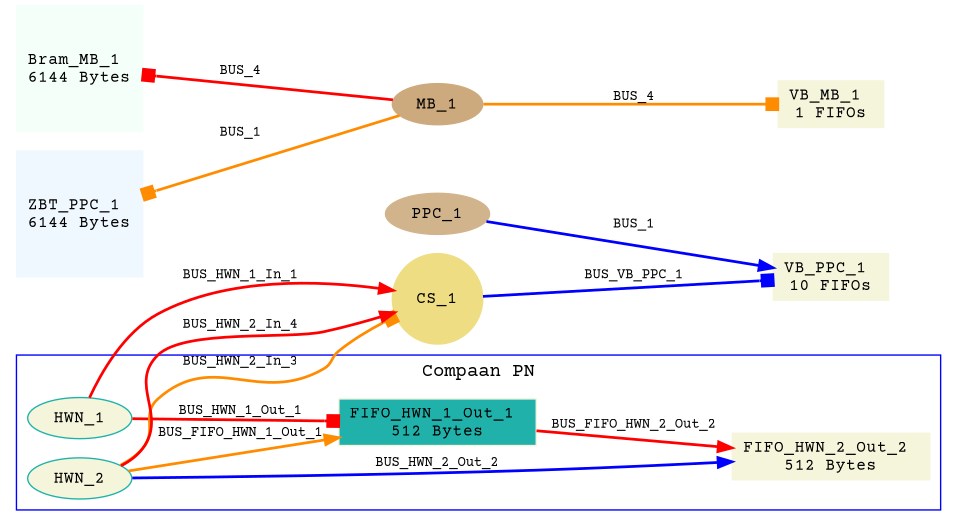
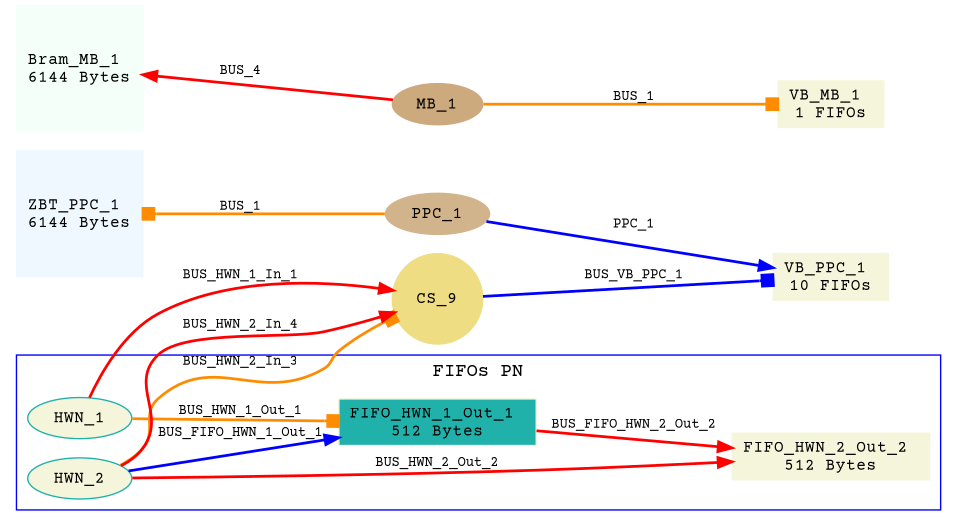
edge "MB_1" -> "Bram_MB_1 6144 Bytes": arrowhead box -> normal
edge "MB_1" -> "VB_MB_1 1 FIFOs": label "BUS_4" -> "BUS_1"
edge "MB_1" -> "ZBT_PPC_1 6144 Bytes": now "PPC_1" -> "ZBT_PPC_1 6144 Bytes"
edge "PPC_1" -> "VB_PPC_1 10 FIFOs": label "BUS_1" -> "PPC_1"
node "CS_1": label "CS_1" -> "CS_9"
cluster "Compaan PN": label "Compaan PN" -> "FIFOs PN"
edge "HWN_1" -> "FIFO_HWN_1_Out_1 512 Bytes": color red -> darkorange
edge "HWN_2" -> "FIFO_HWN_1_Out_1 512 Bytes": color darkorange -> blue
edge "HWN_2" -> "FIFO_HWN_2_Out_2 512 Bytes": color blue -> red
